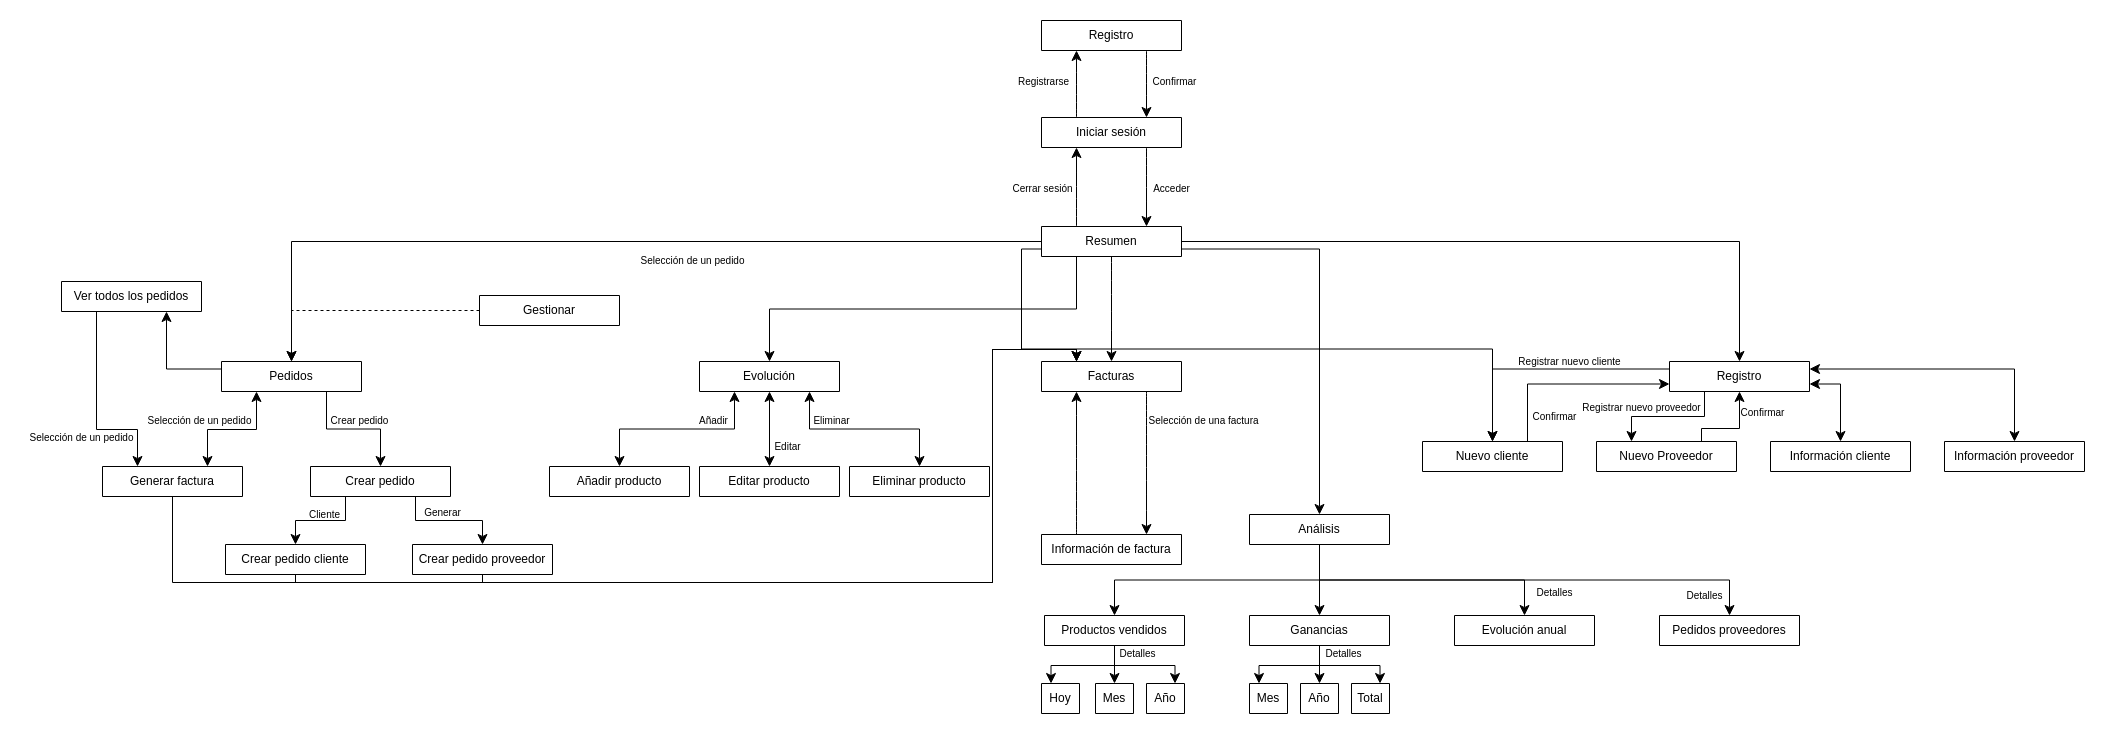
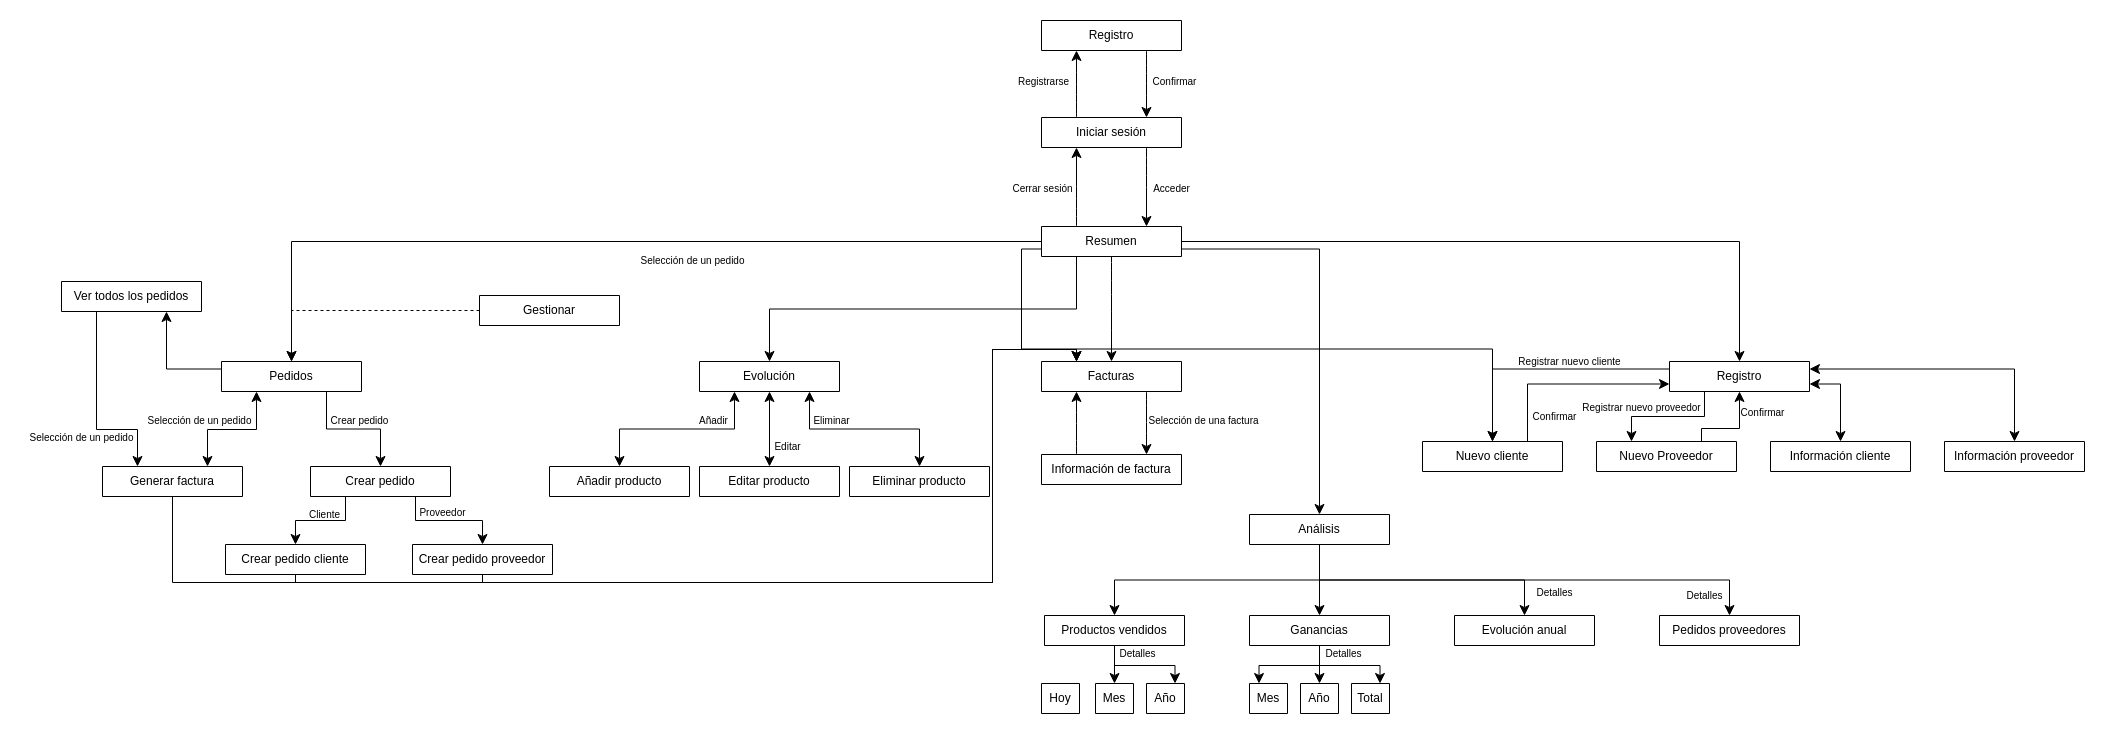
node "Generar": label "Generar" -> "Proveedor"
node "Información de factura": moved (1112, 550) -> (1112, 470)
edge "Productos vendidos" -> "Hoy": removed
